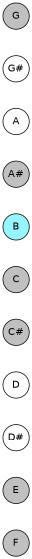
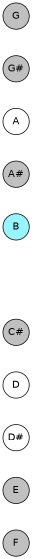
node "G#": fillcolor white -> gray
node "C": removed
